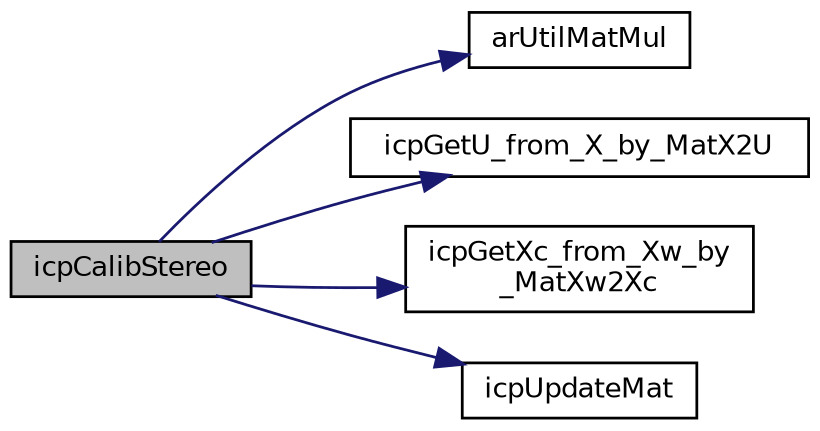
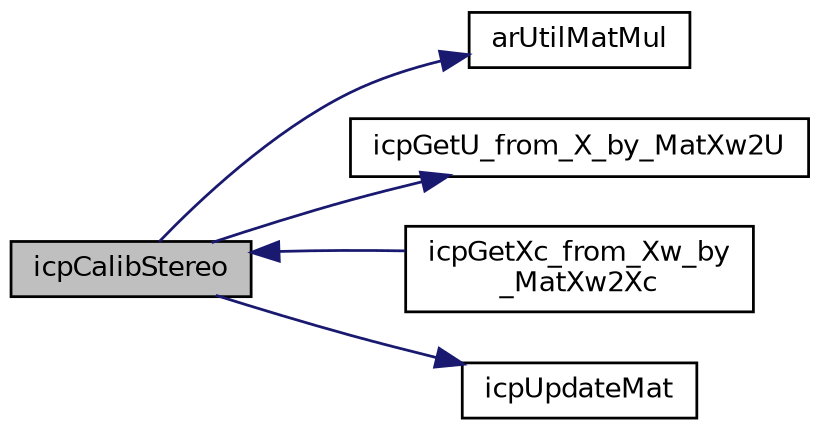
node "icpGetU_from_X_by_MatX2U": label "icpGetU_from_X_by_MatX2U" -> "icpGetU_from_X_by_MatXw2U"
edge "icpCalibStereo" -> "icpGetXc_from_Xw_by _MatXw2Xc": reversed
